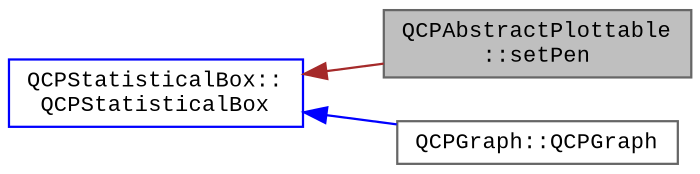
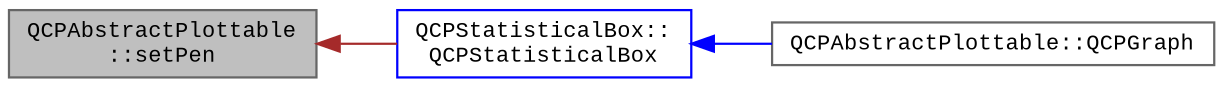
edge "QCPAbstractPlottable ::setPen" -> "QCPStatisticalBox:: QCPStatisticalBox": reversed
node "QCPGraph::QCPGraph": label "QCPGraph::QCPGraph" -> "QCPAbstractPlottable::QCPGraph"
